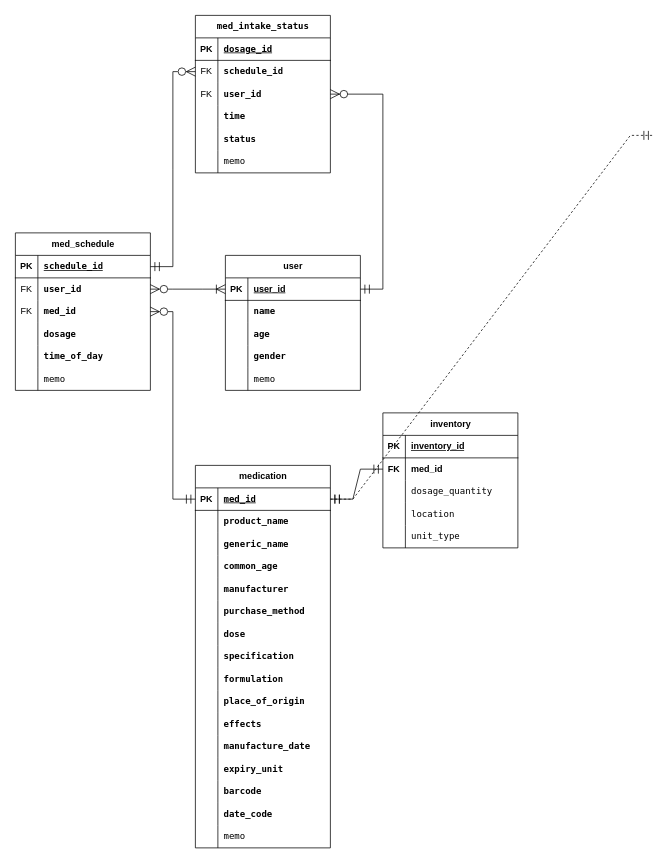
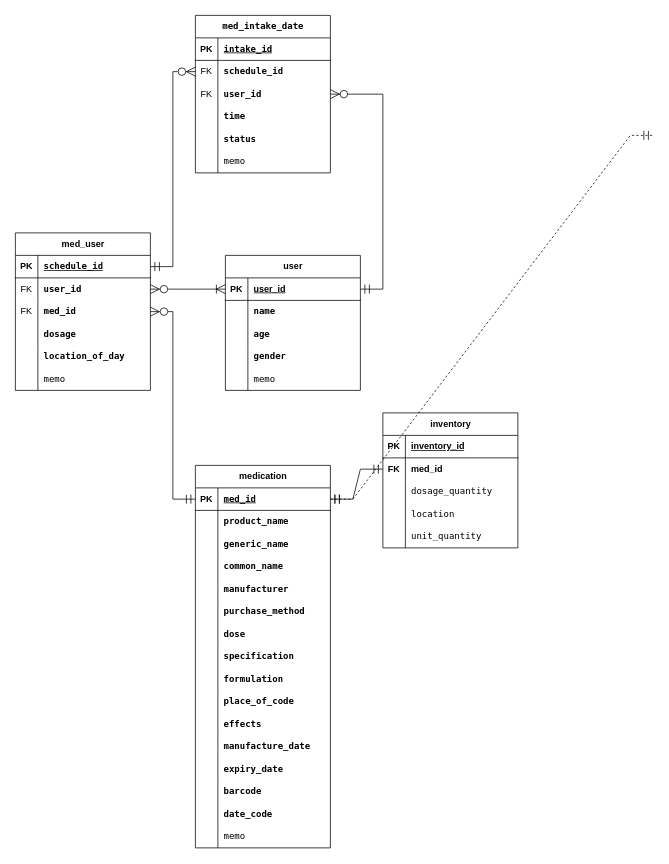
node "med_intake_status": label "med_intake_status" -> "med_intake_date"
node "dosage_id": label "dosage_id" -> "intake_id"
node "med_schedule": label "med_schedule" -> "med_user"
node "time_of_day": label "time_of_day" -> "location_of_day"
node "unit_type": label "unit_type" -> "unit_quantity"
node "common_age": label "common_age" -> "common_name"
node "place_of_origin": label "place_of_origin" -> "place_of_code"
node "expiry_unit": label "expiry_unit" -> "expiry_date"
